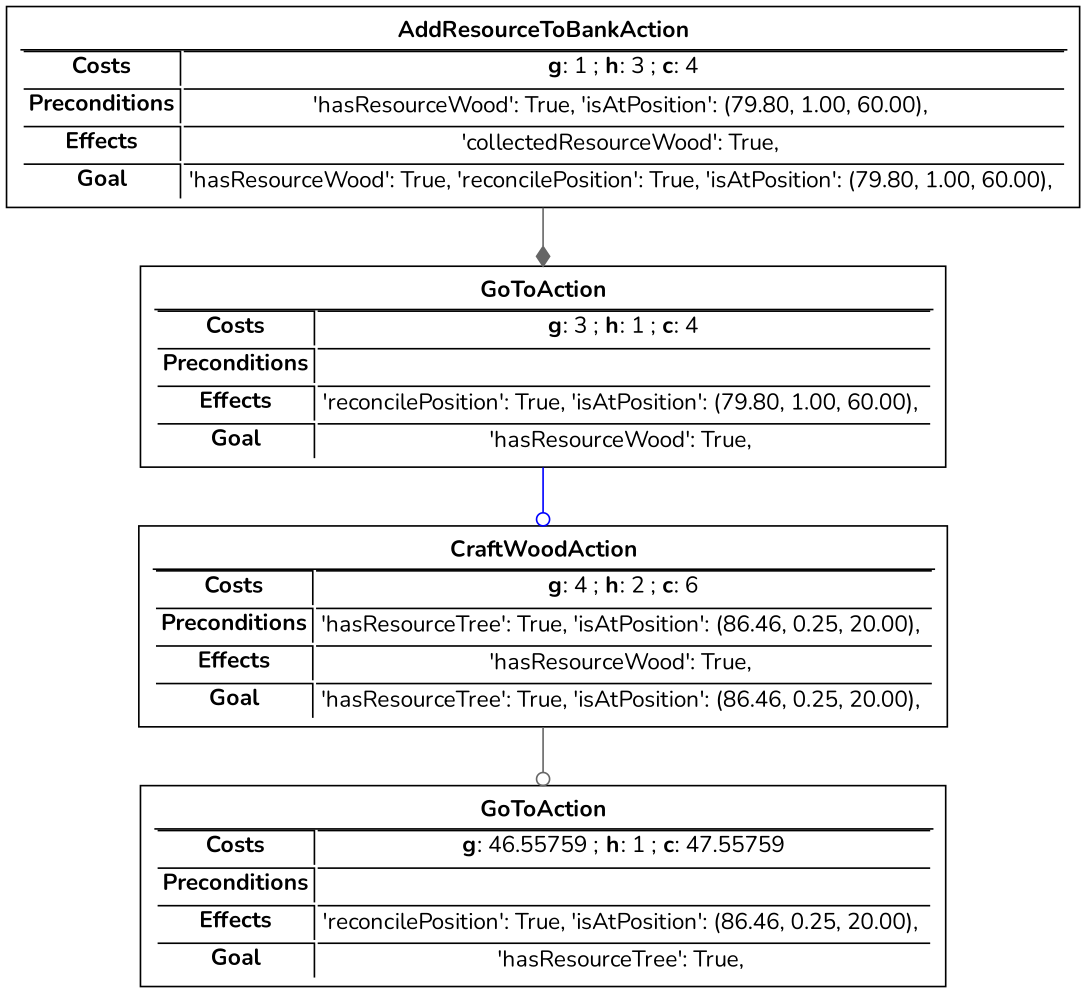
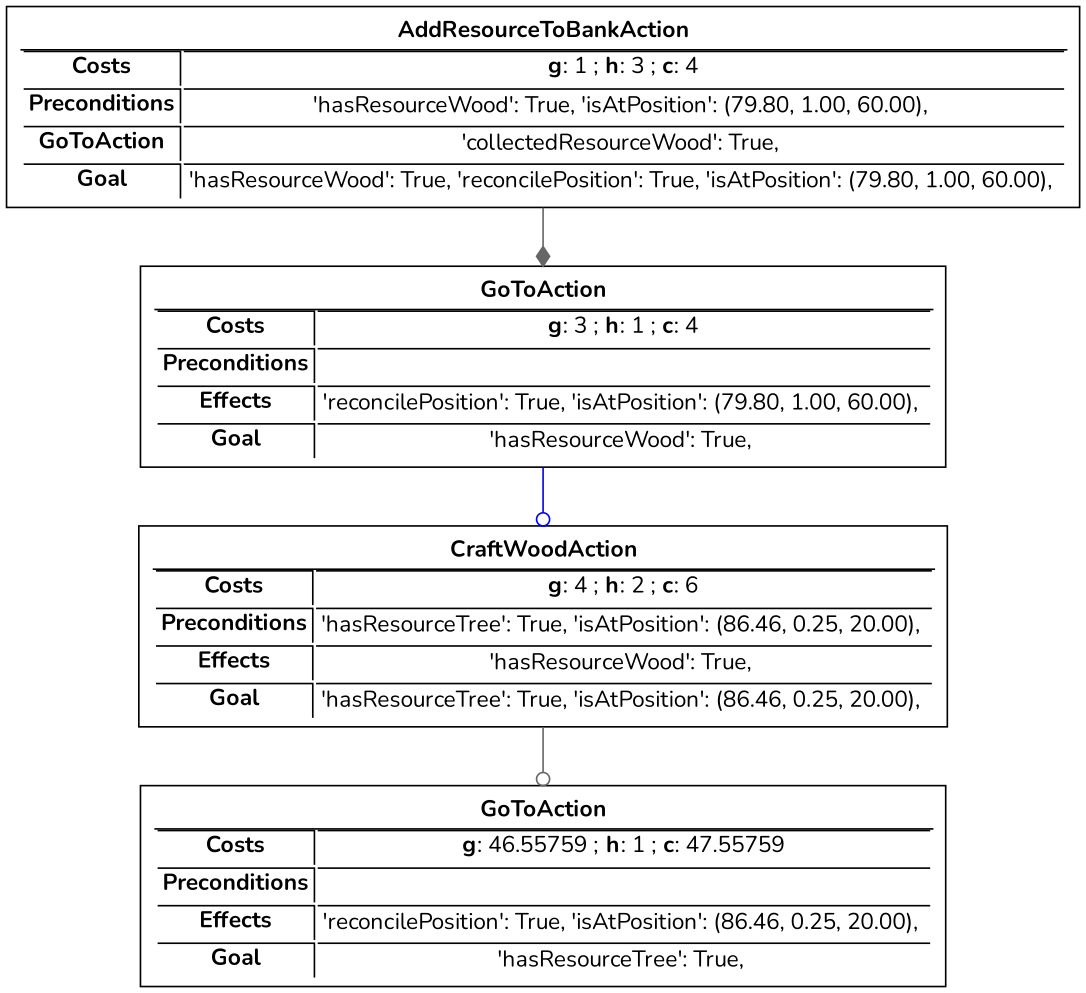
node "AddResourceToBankAction": text "Effects" -> "GoToAction"
